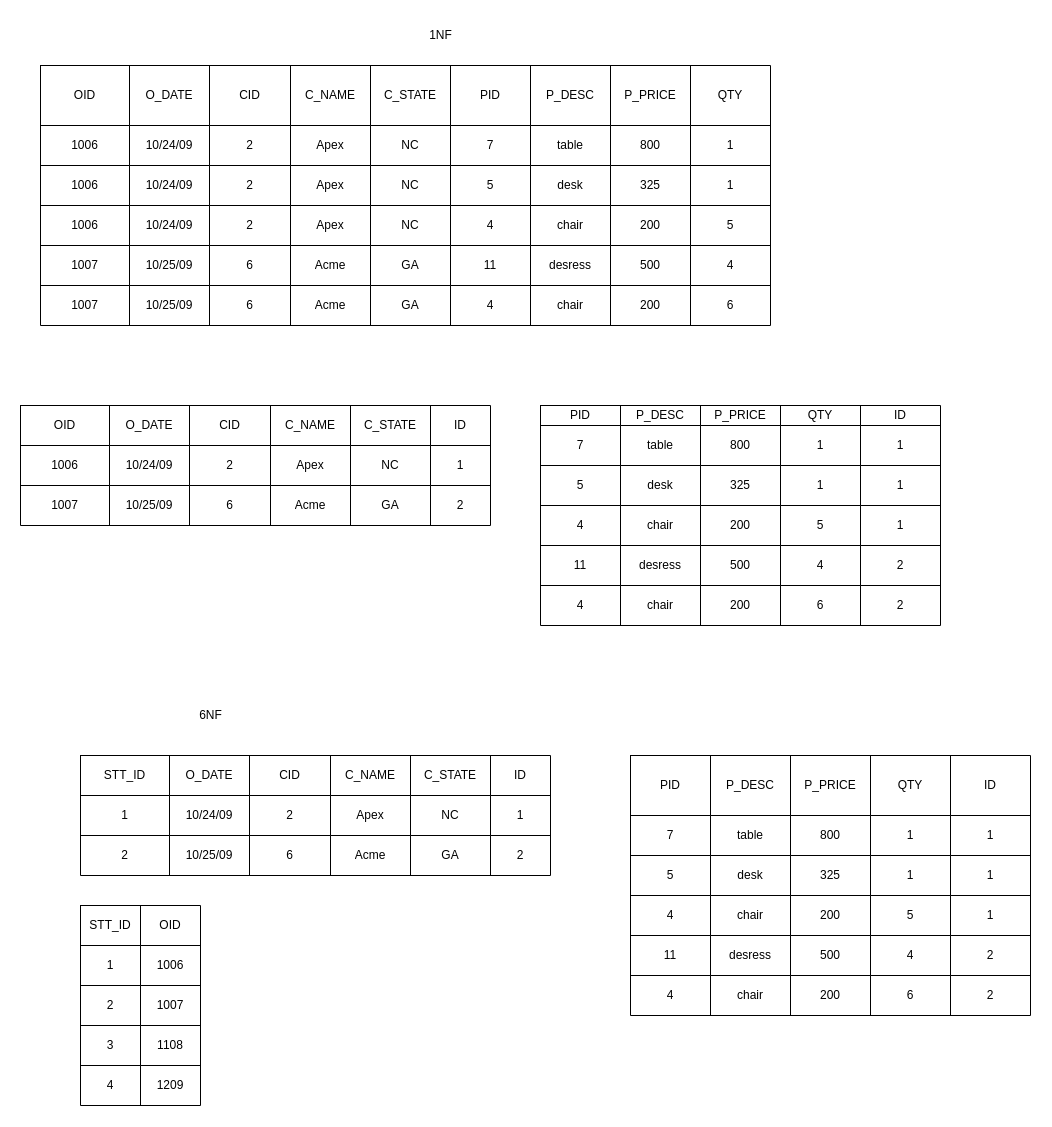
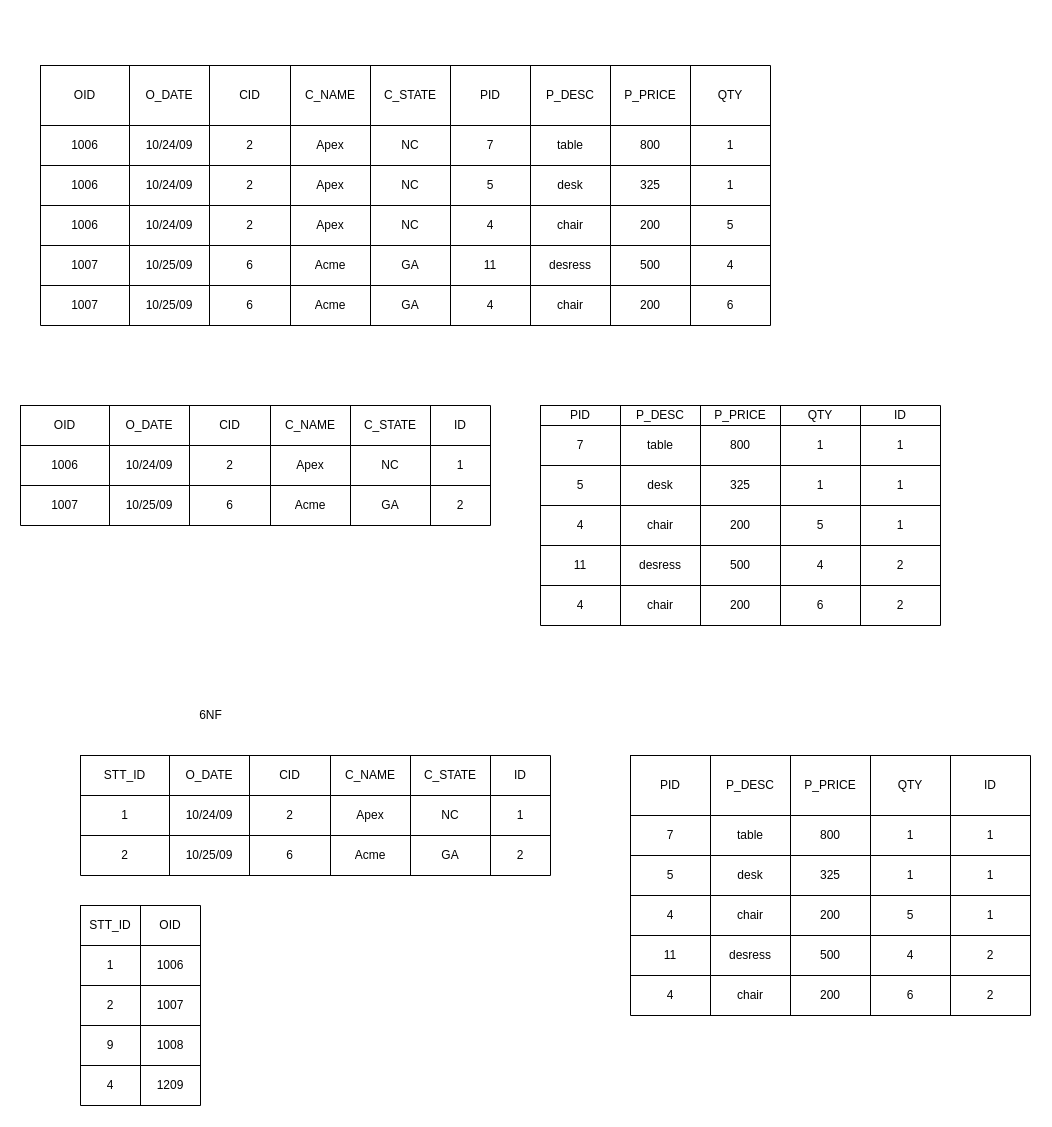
node "1NF": removed
node "3": label "3" -> "9"
node "1108": label "1108" -> "1008"
